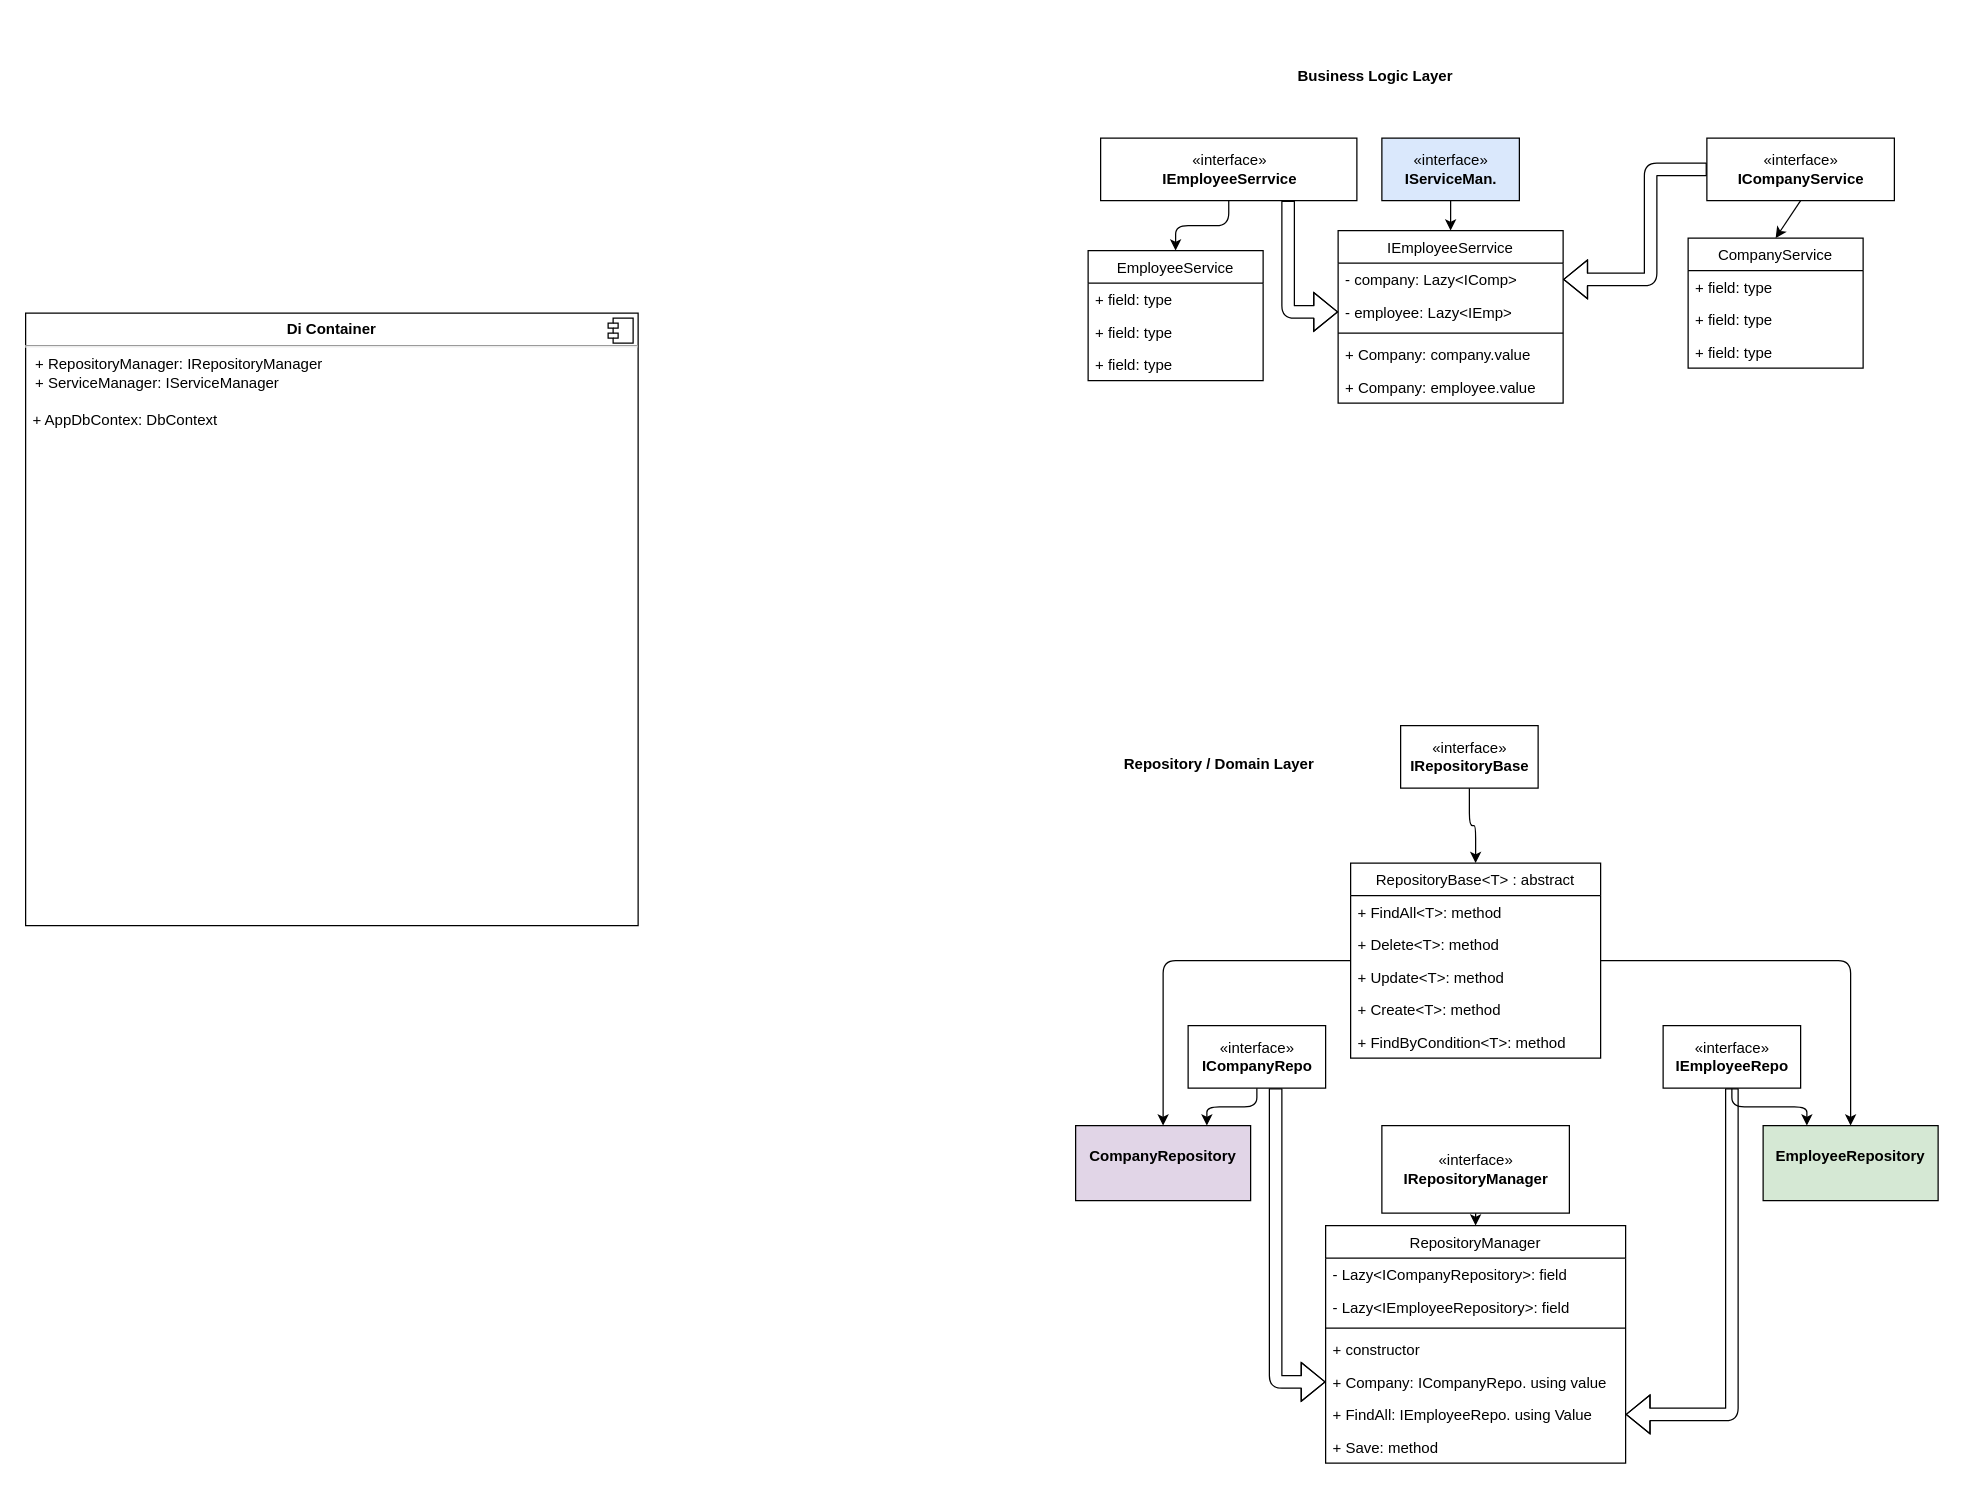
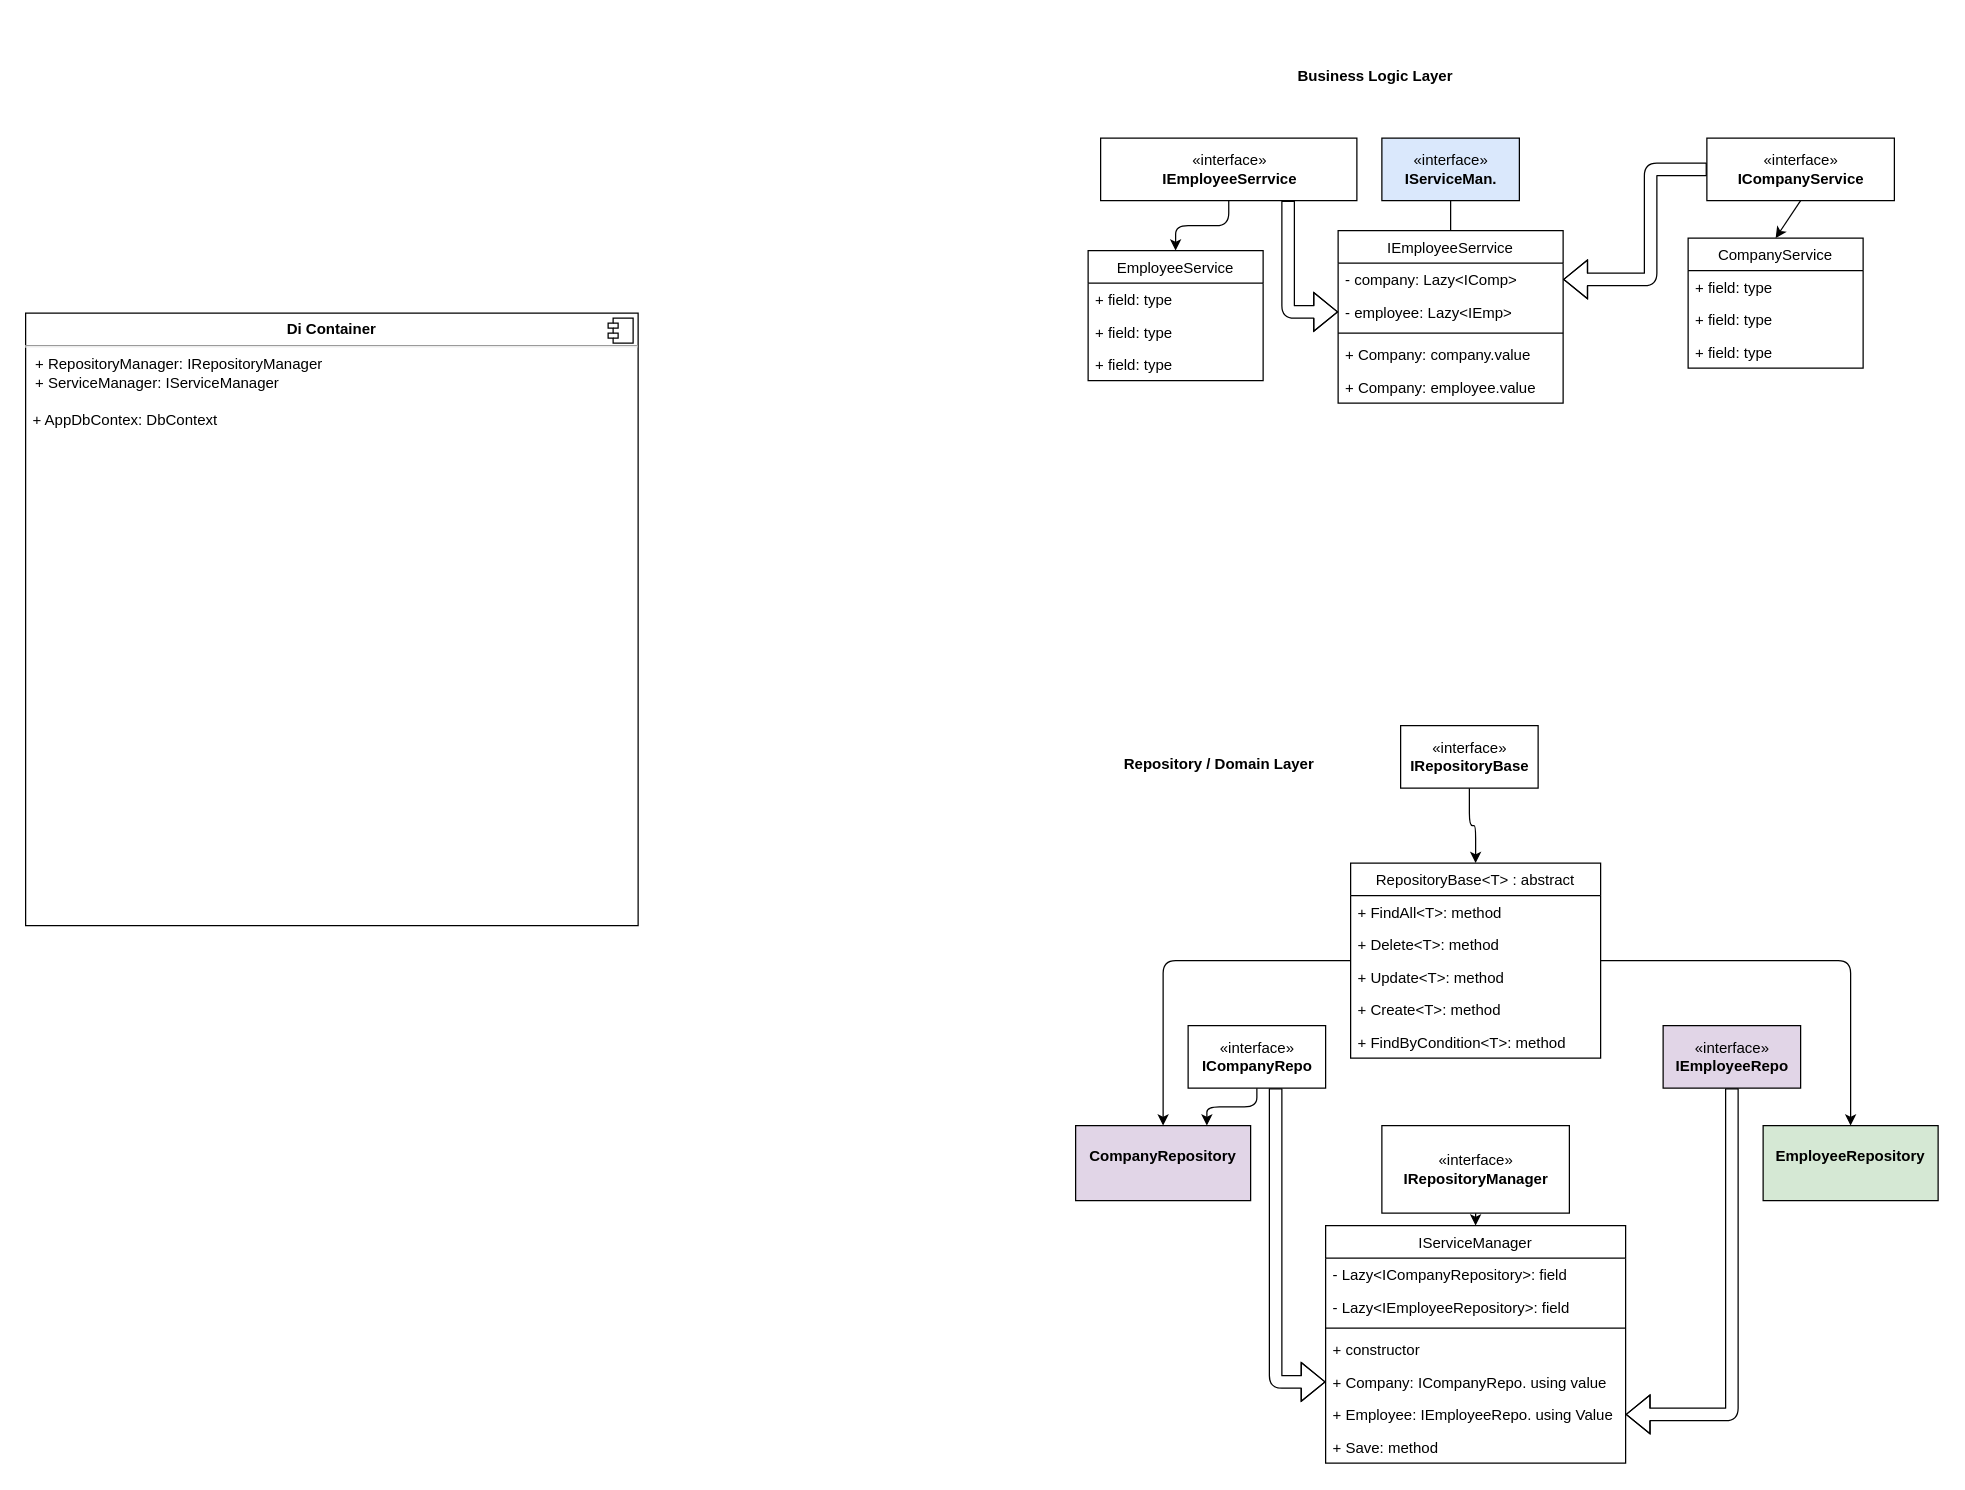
edge "«interface» IServiceMan." -> "IEmployeeSerrvice": arrowhead classic -> none
node "«interface» IEmployeeRepo": fillcolor #ffffff -> #e1d5e7
edge "«interface» IEmployeeRepo" -> "EmployeeRepository": removed
node "RepositoryManager": label "RepositoryManager" -> "IServiceManager"
node "+ FindAll: IEmployeeRepo. using Value": label "+ FindAll: IEmployeeRepo. using Value" -> "+ Employee: IEmployeeRepo. using Value"
